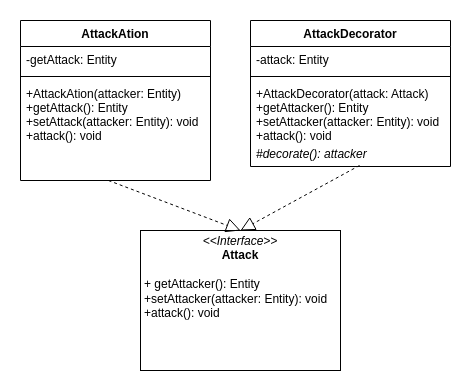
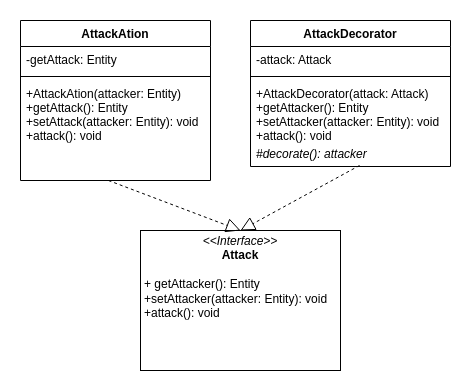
node "-attack: Entity": label "-attack: Entity" -> "-attack: Attack"
